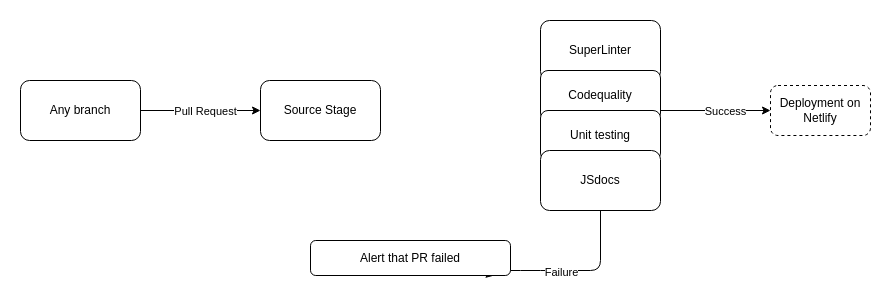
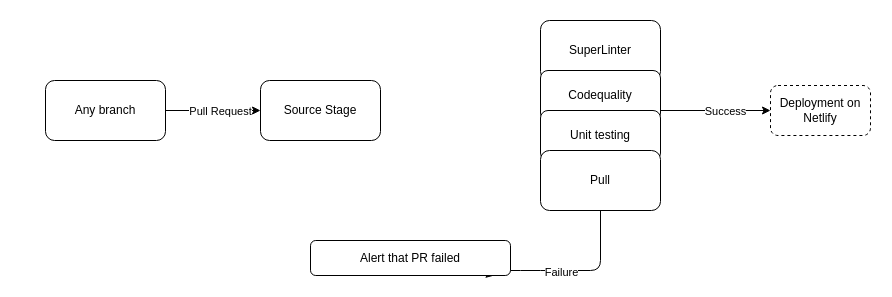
node "Any branch": moved (81, 111) -> (106, 111)
node "JSdocs": label "JSdocs" -> "Pull"
